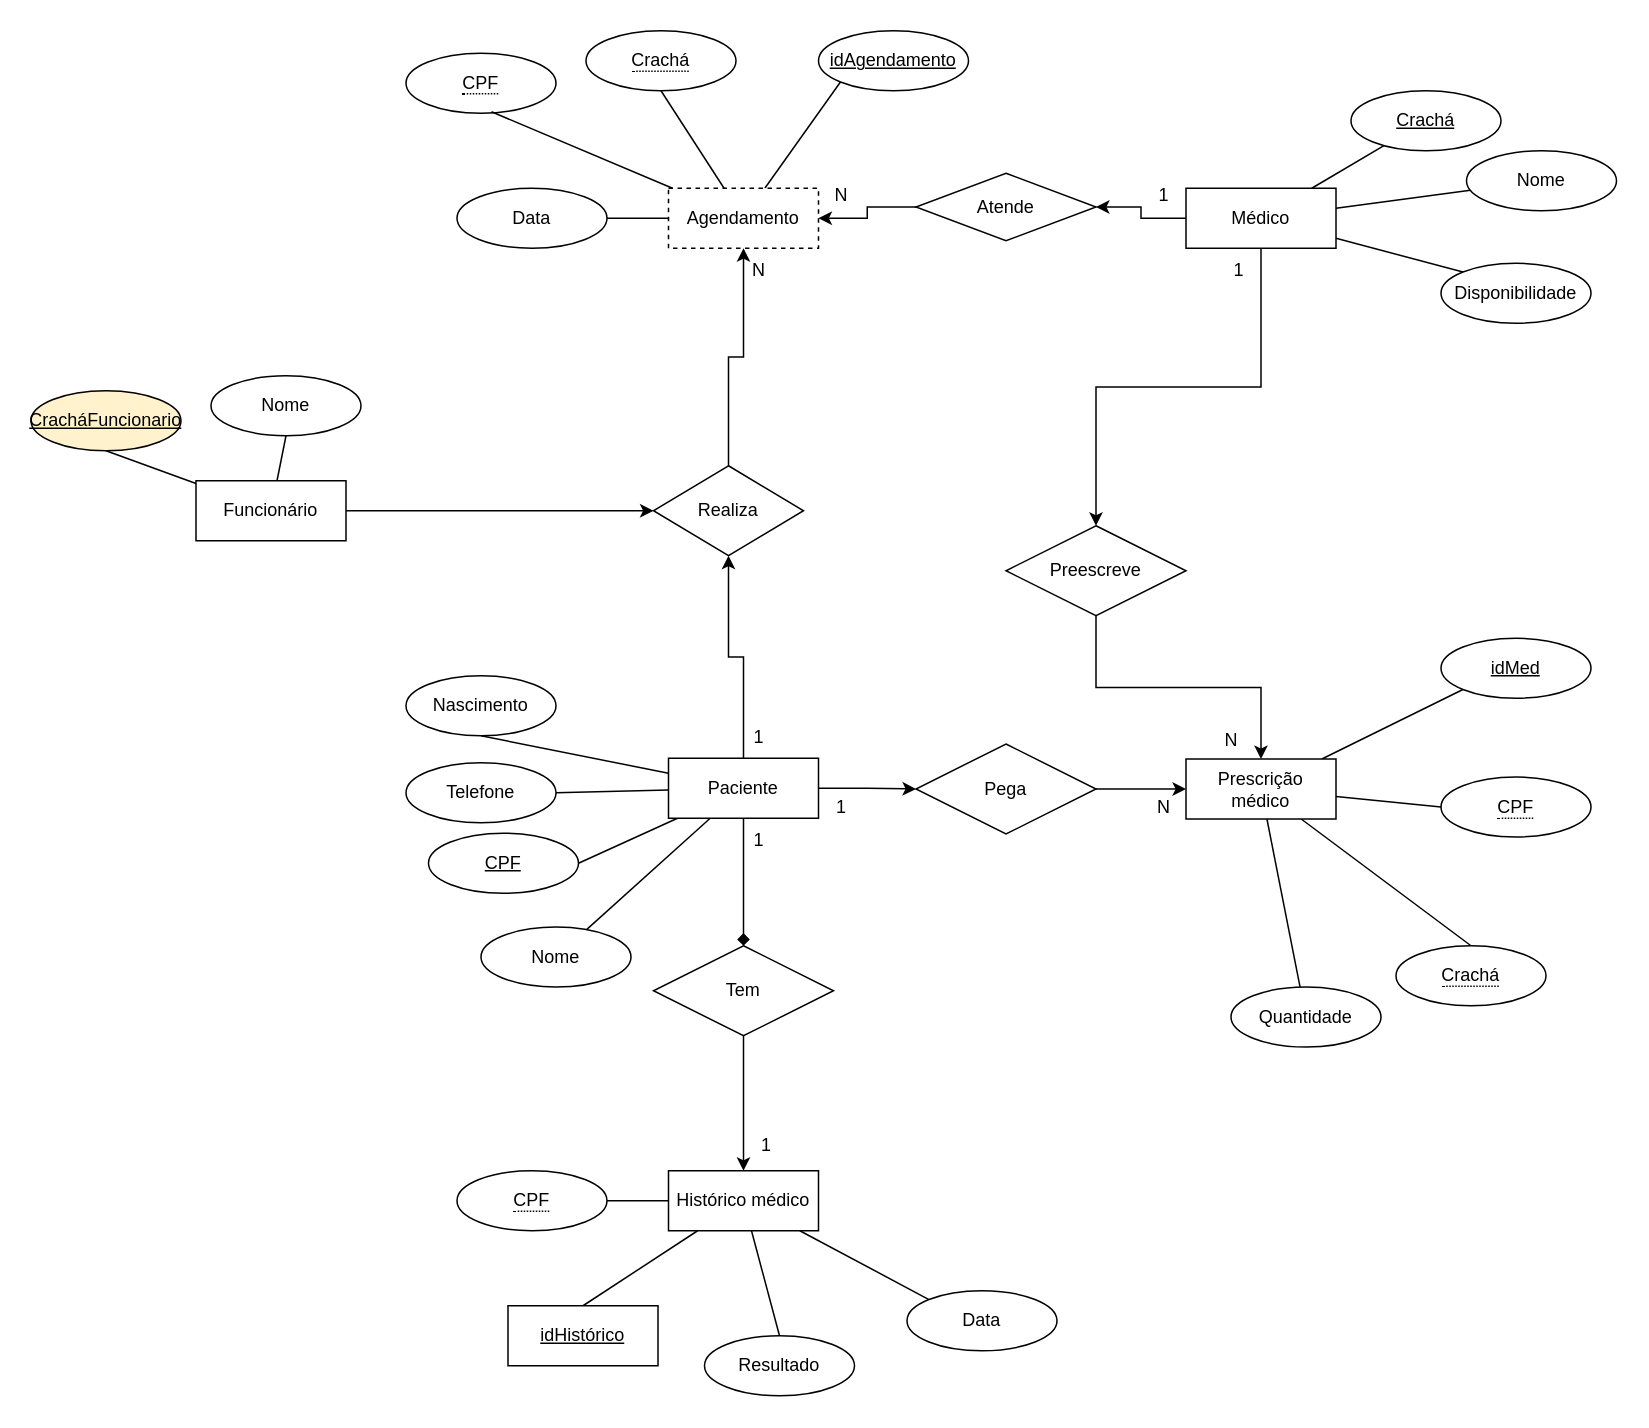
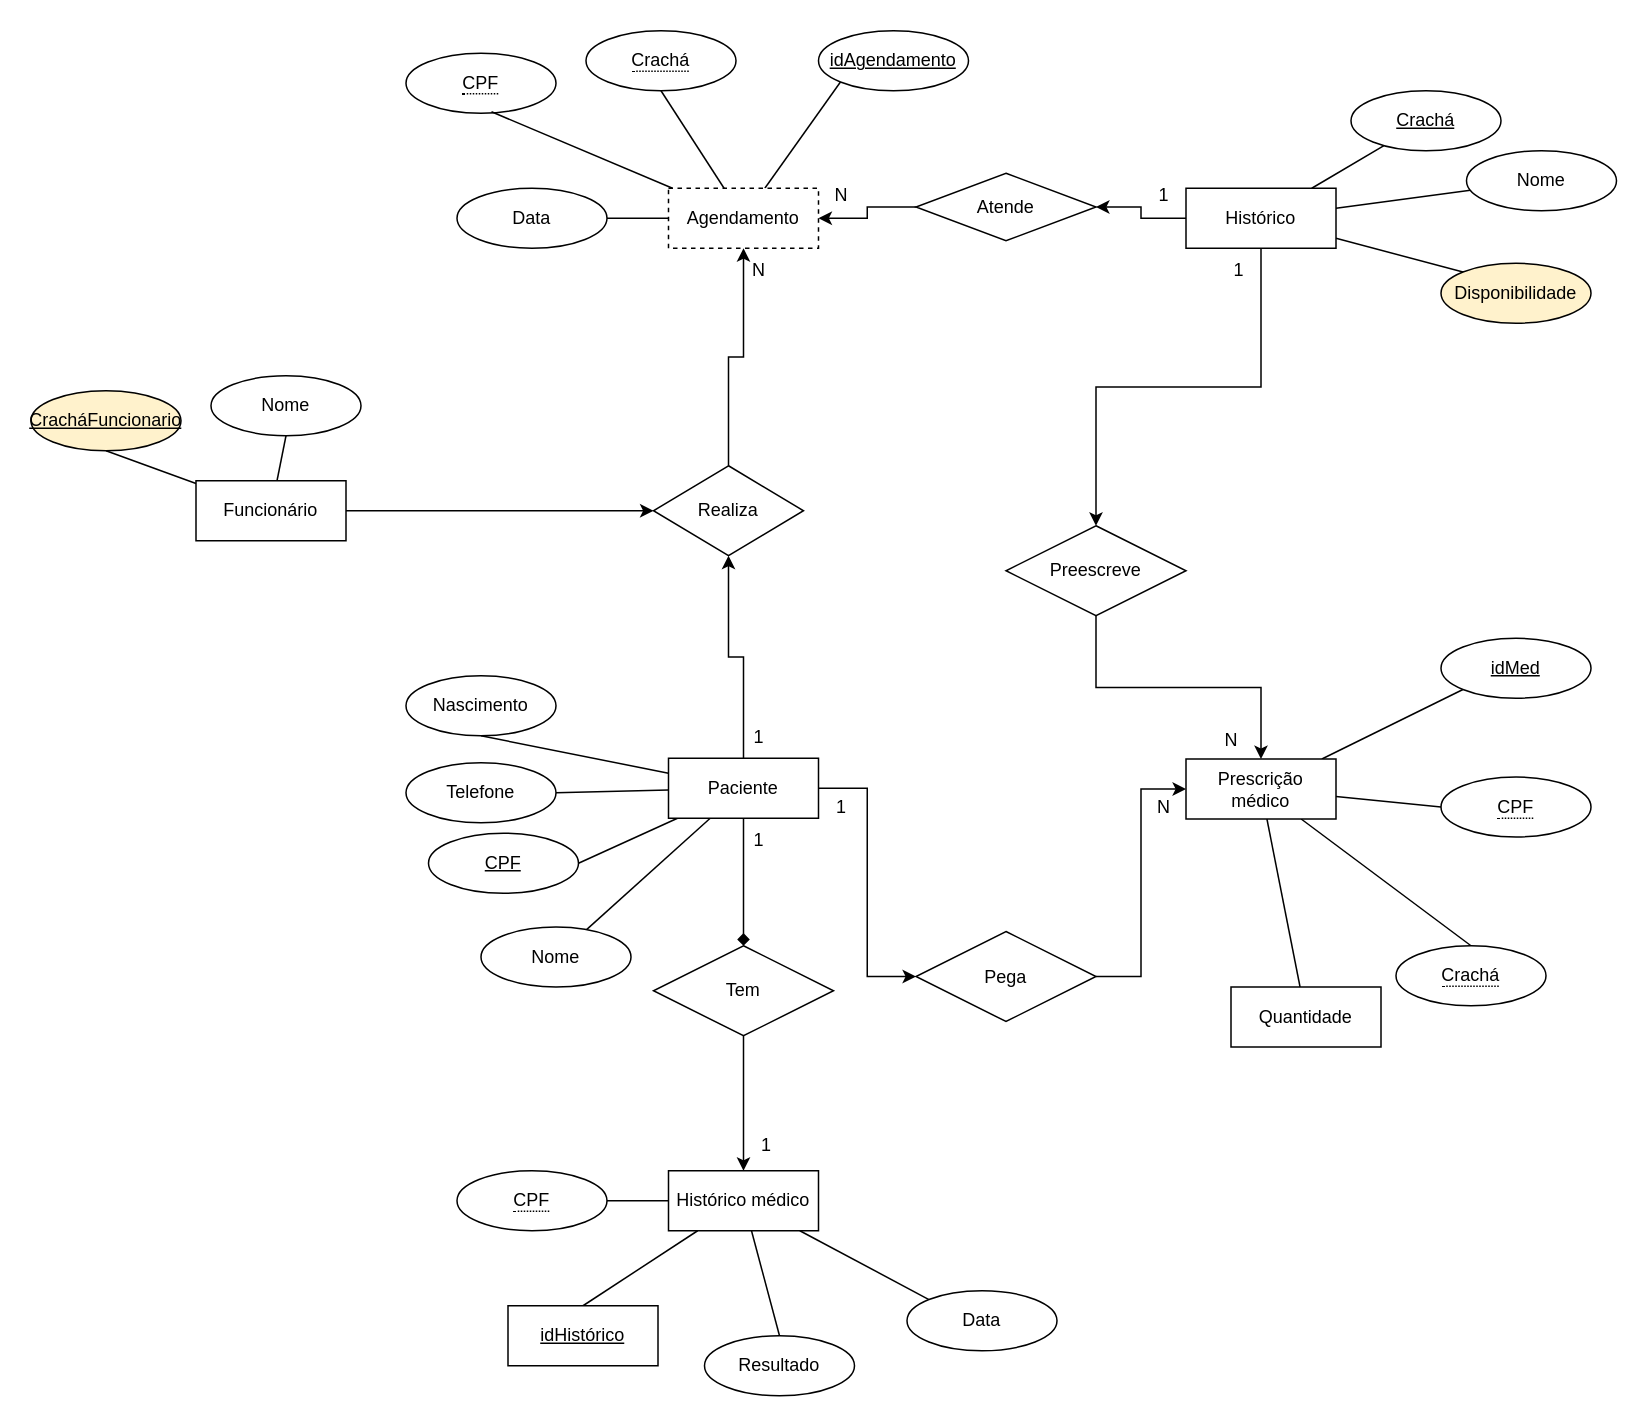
node "Médico": label "Médico" -> "Histórico"
node "Disponibilidade": fillcolor #ffffff -> #fff2cc
node "Pega": moved (1006, 789) -> (1006, 977)
node "Quantidade": shape ellipse -> rectangle
